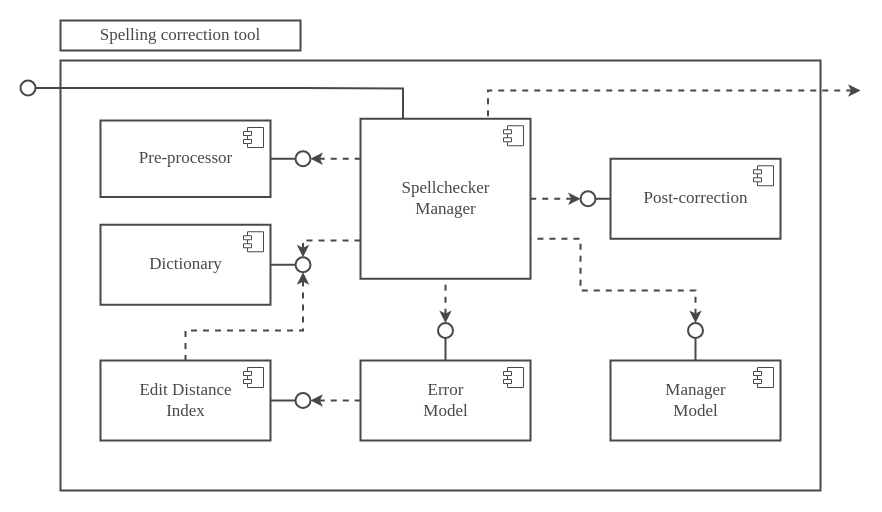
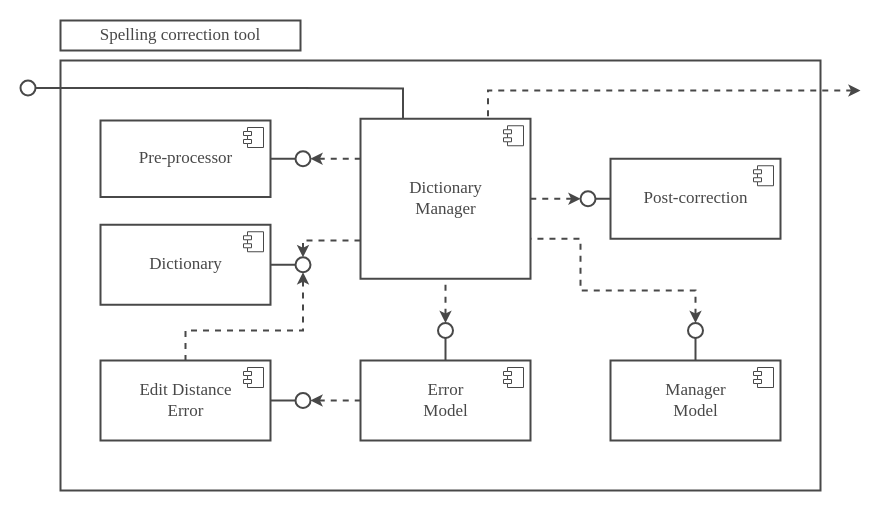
node "Spellchecker Manager": label "Spellchecker Manager" -> "Dictionary Manager"
node "Edit Distance Index": label "Edit Distance Index" -> "Edit Distance Error"
